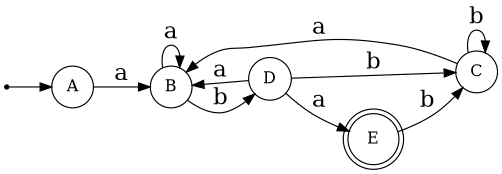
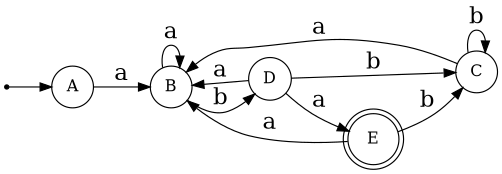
edge "E" -> "B": added, label "a"
